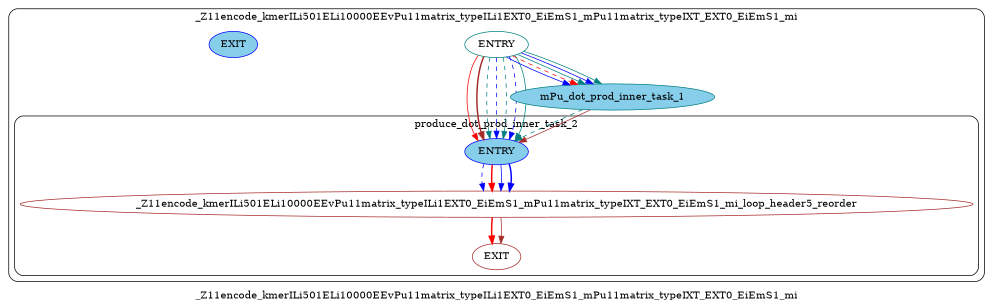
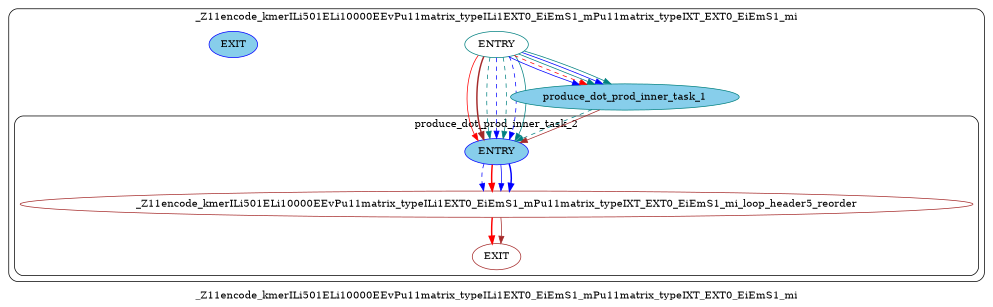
node "mPu_dot_prod_inner_task_1": label "mPu_dot_prod_inner_task_1" -> "produce_dot_prod_inner_task_1"
